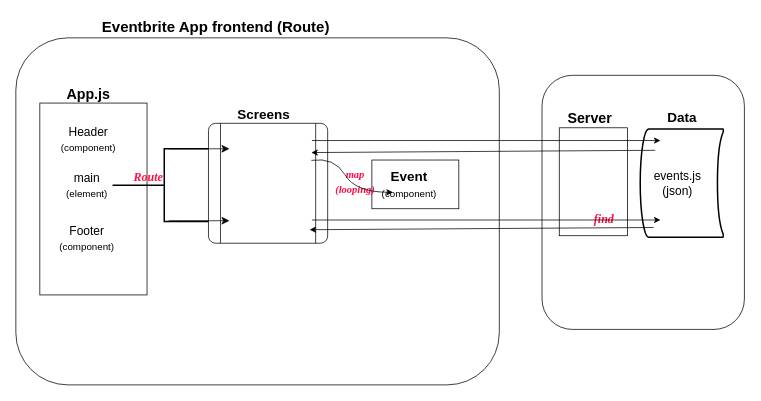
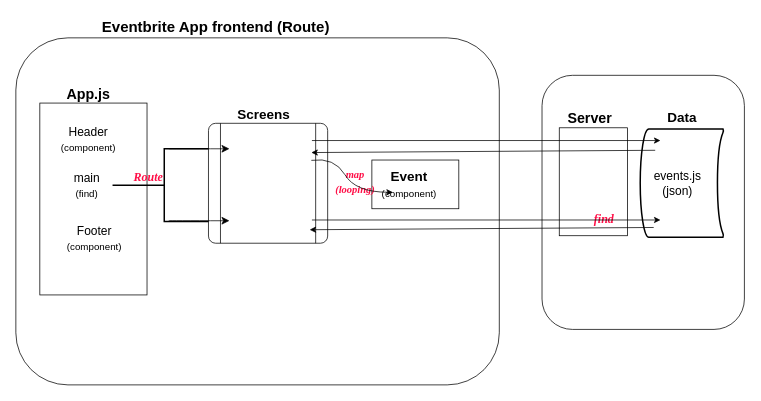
node "main (element)": label "main (element)" -> "main (find)"
node "Footer (component)": moved (87, 238) -> (94, 238)
